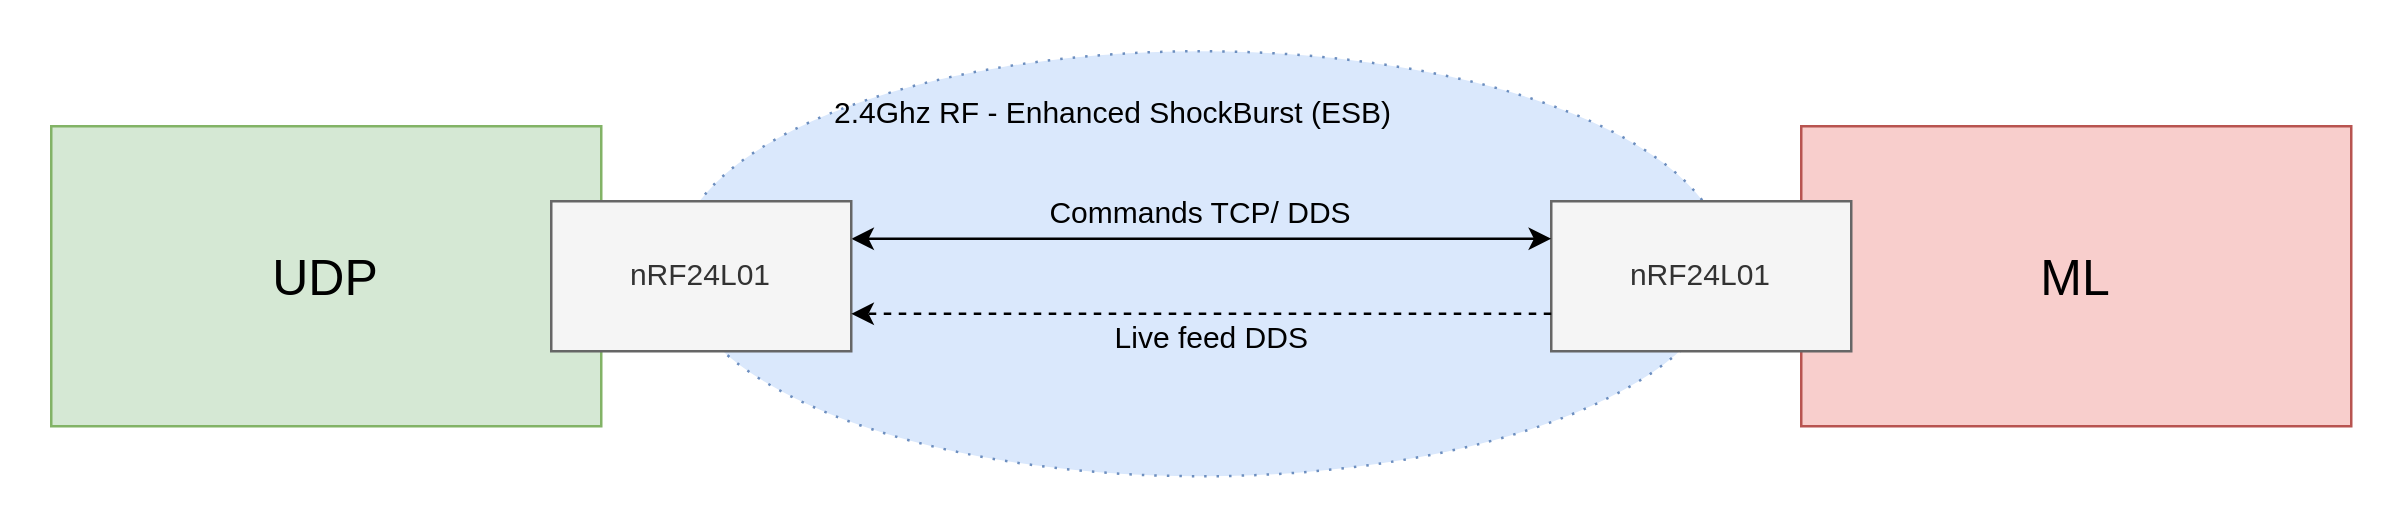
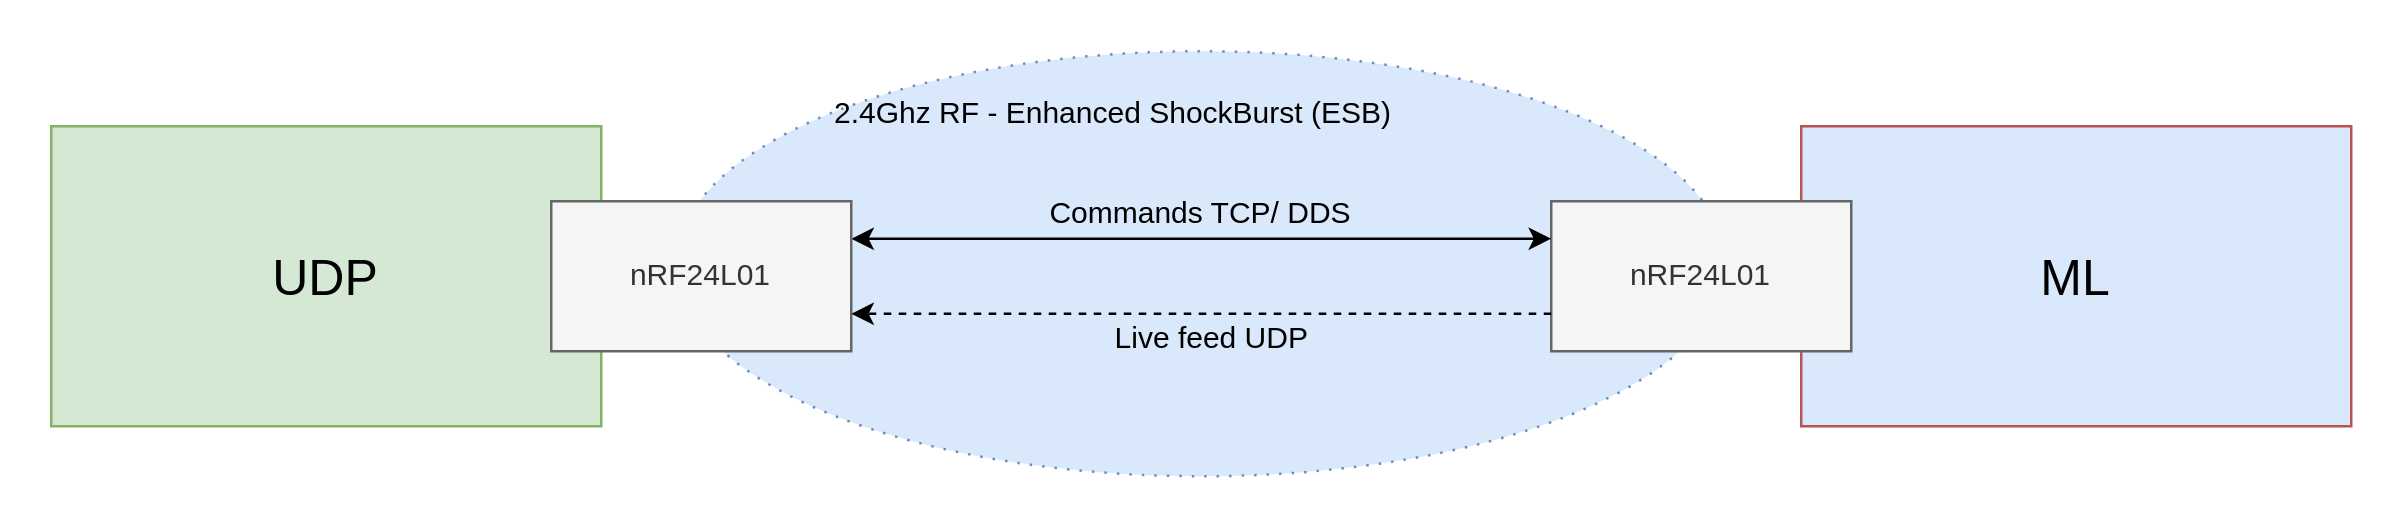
node "ML": fillcolor #f8cecc -> #dae8fc
node "Live feed DDS": label "Live feed DDS" -> "Live feed UDP"
